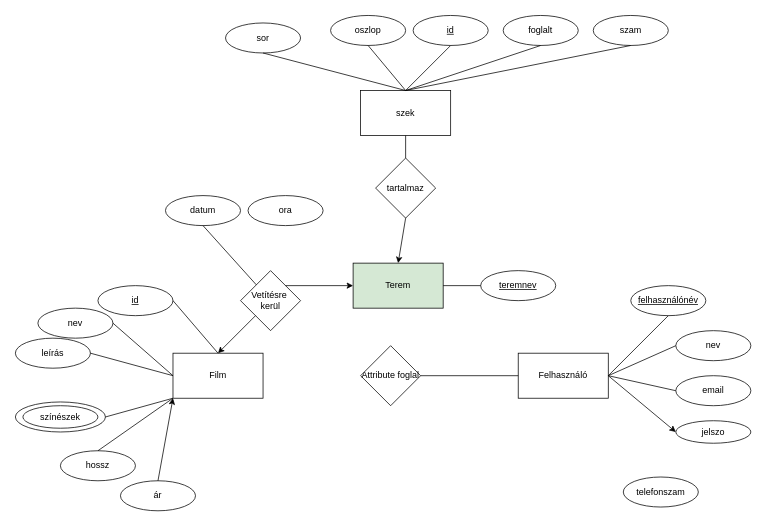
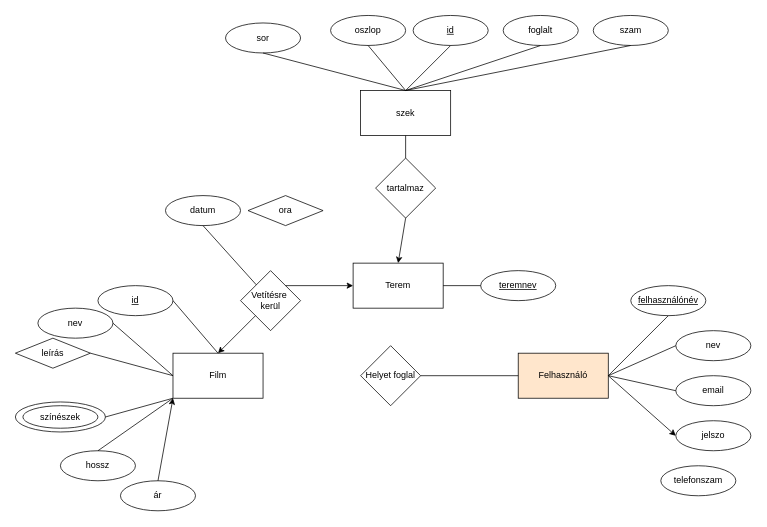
node "ora": shape ellipse -> diamond
node "Terem": fillcolor #d5e8d4 -> #ffffff
node "leírás": shape ellipse -> diamond
node "Attribute foglal": label "Attribute foglal" -> "Helyet foglal"
node "Felhasználó": fillcolor #ffffff -> #ffe6cc
node "jelszo": size 75x23 -> 75x30
node "telefonszam": moved (660, 492) -> (698, 480)
